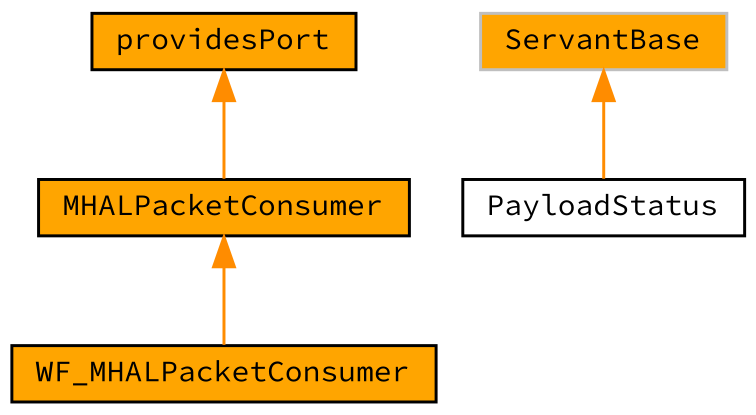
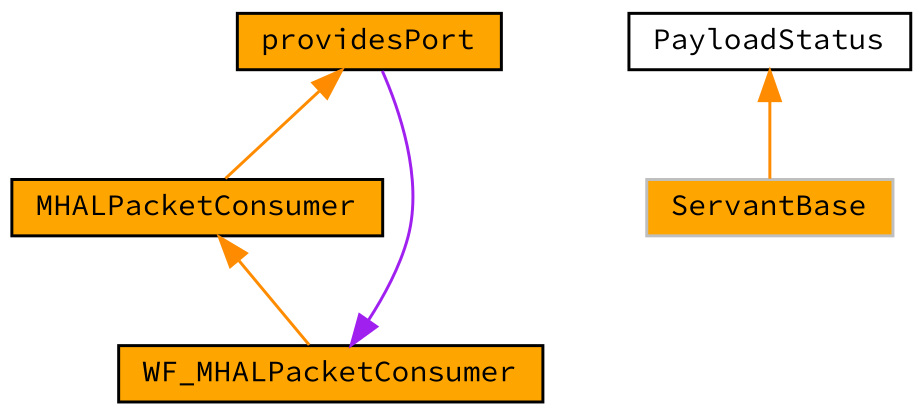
edge "PayloadStatus" -> "ServantBase": reversed
edge "providesPort" -> "WF_MHALPacketConsumer": added
